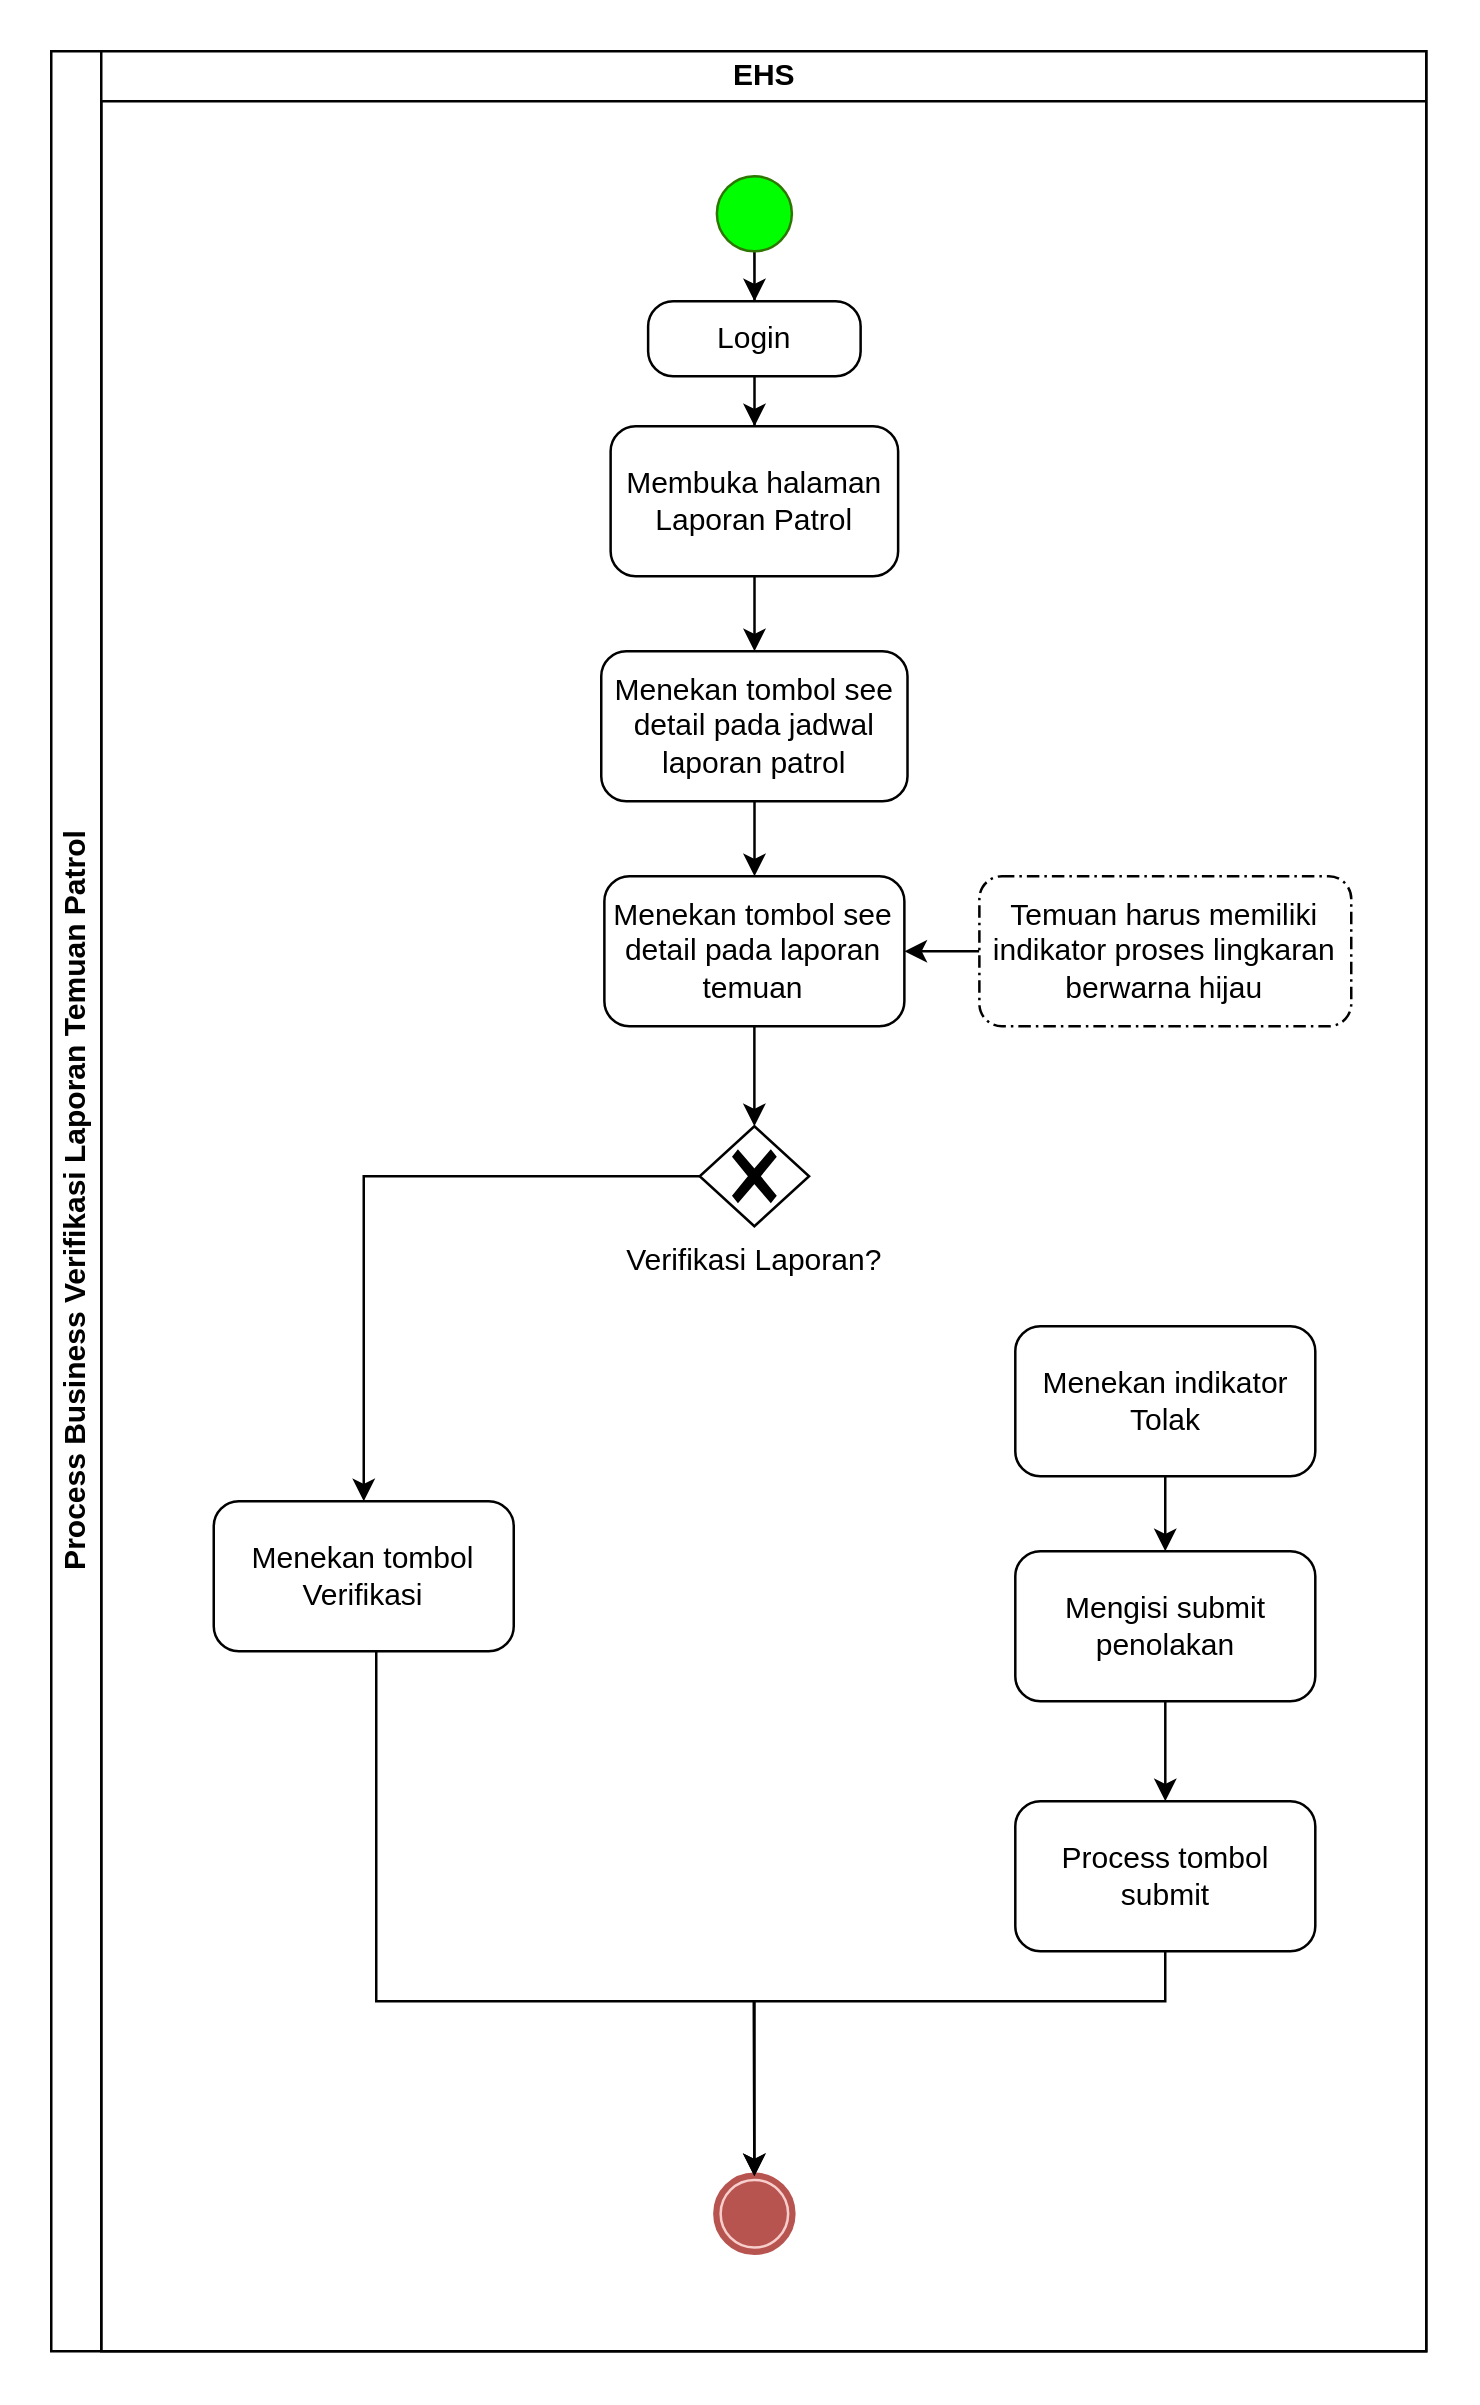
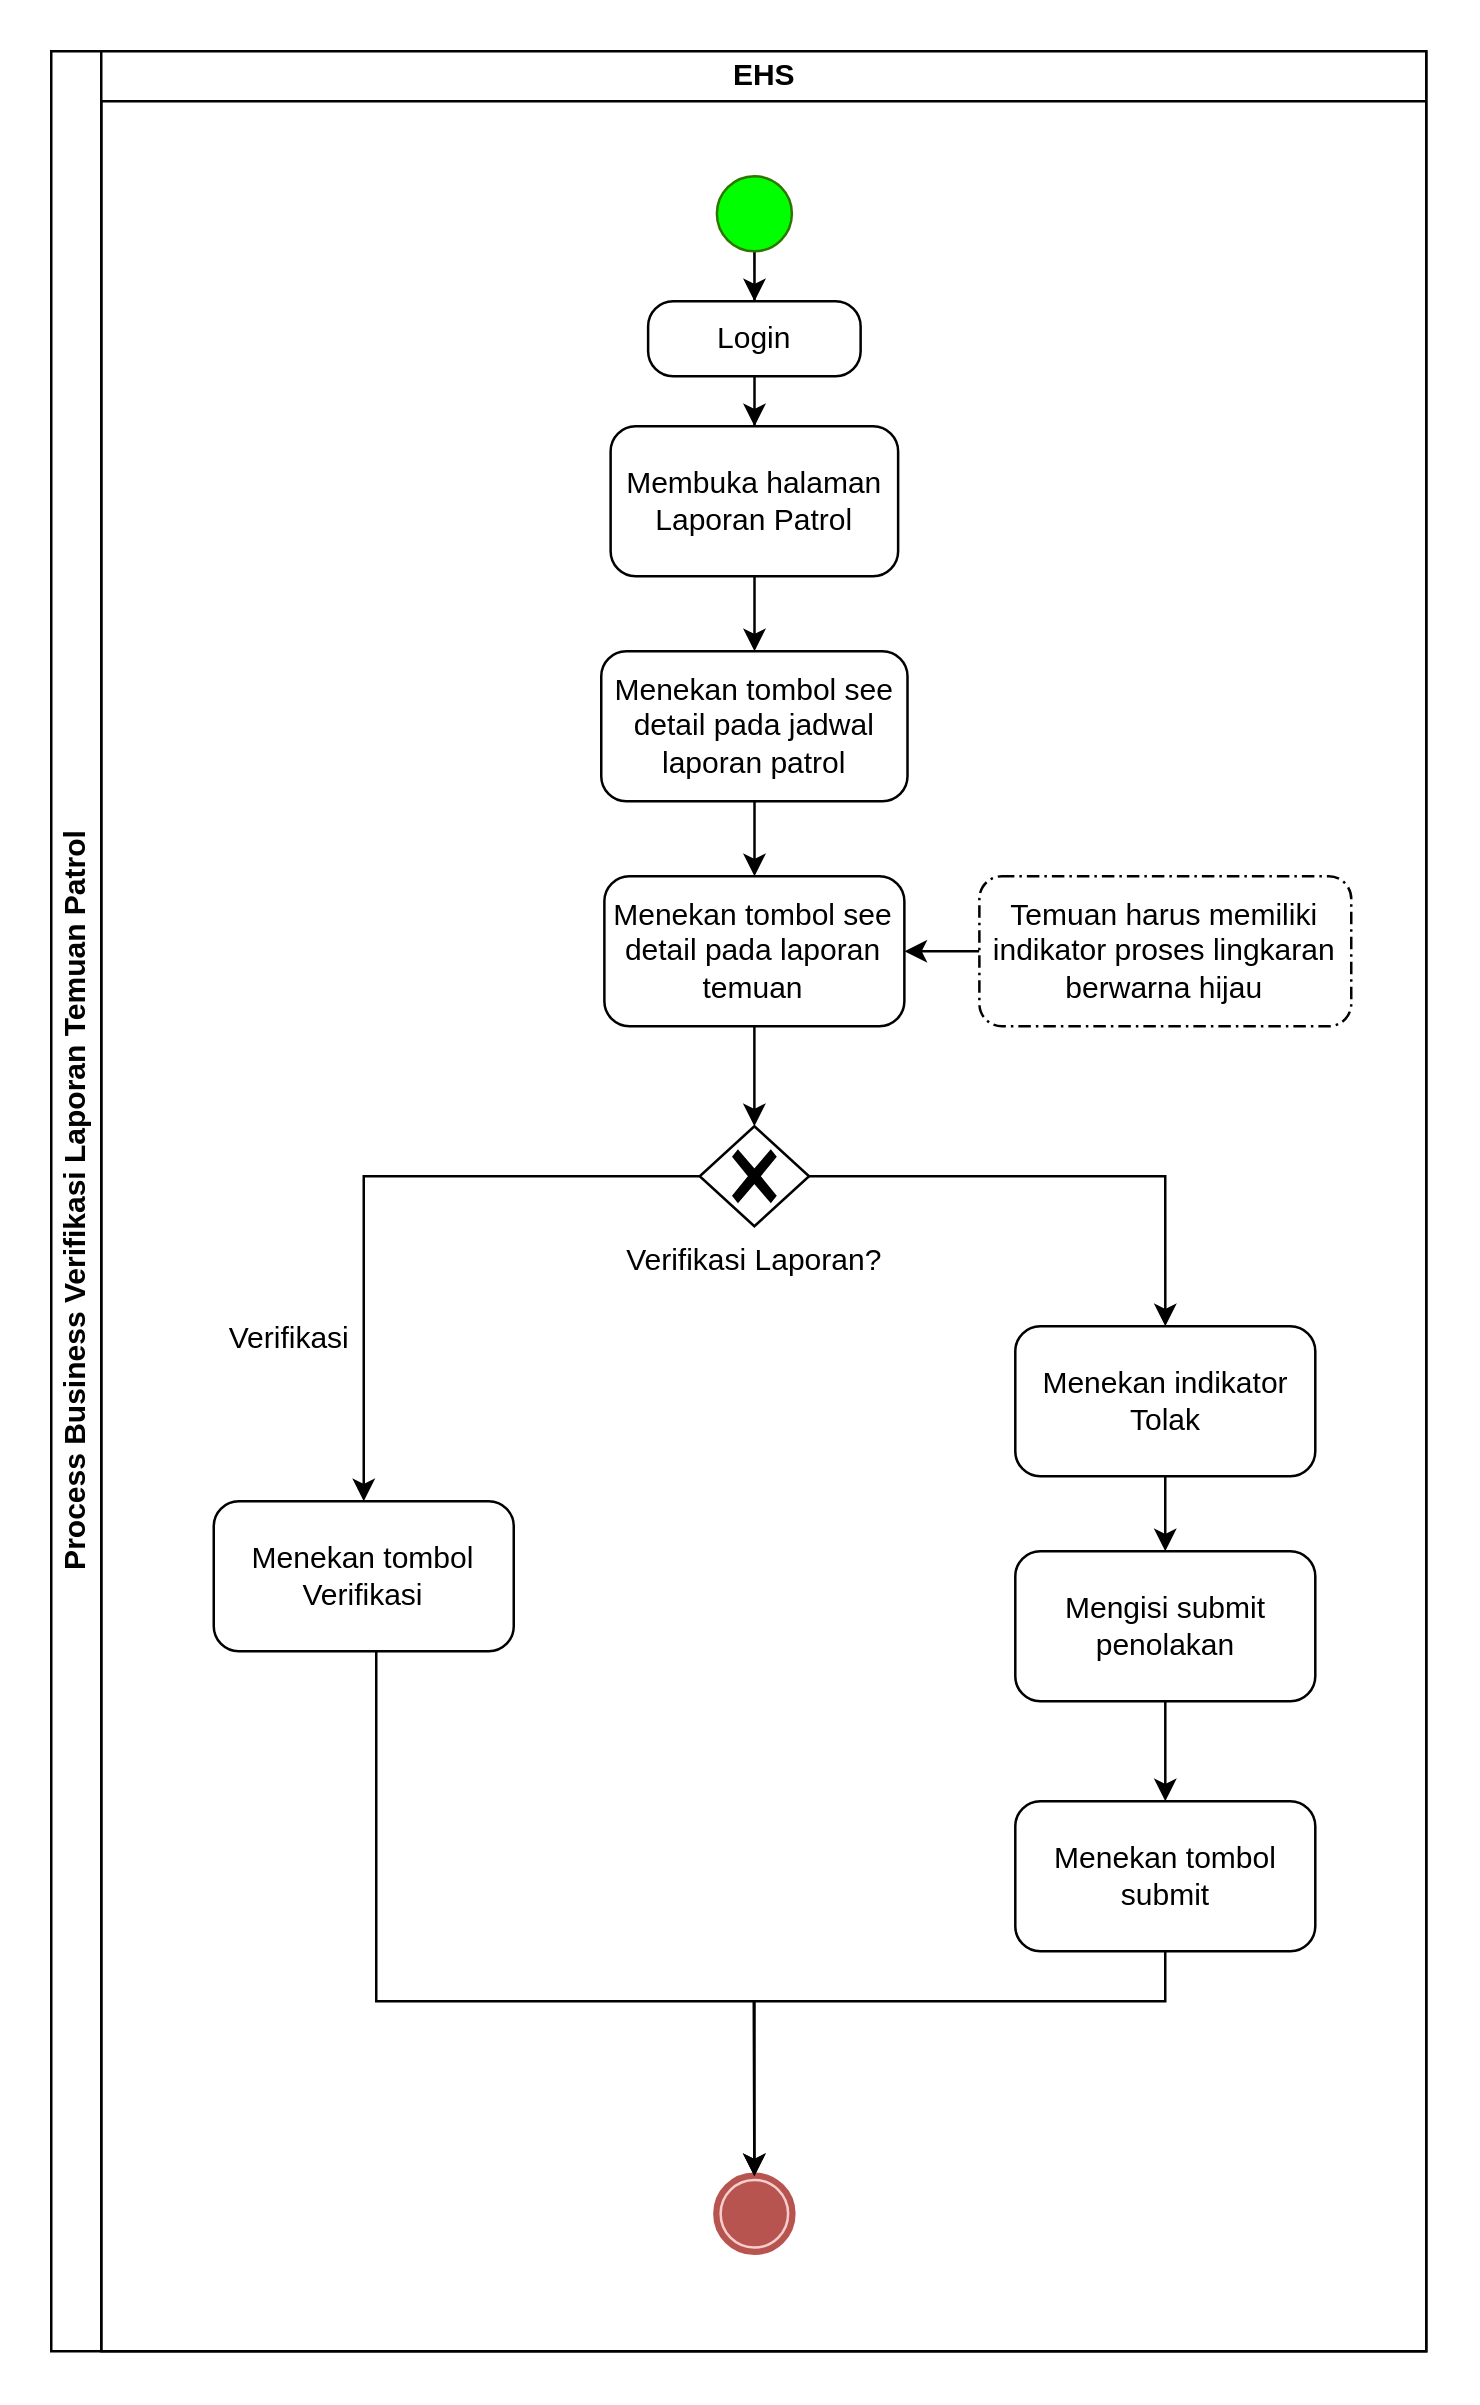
edge "Verifikasi Laporan?" -> "Menekan indikator Tolak": added
node "Verifikasi": added
node "Process tombol submit": label "Process tombol submit" -> "Menekan tombol submit"
